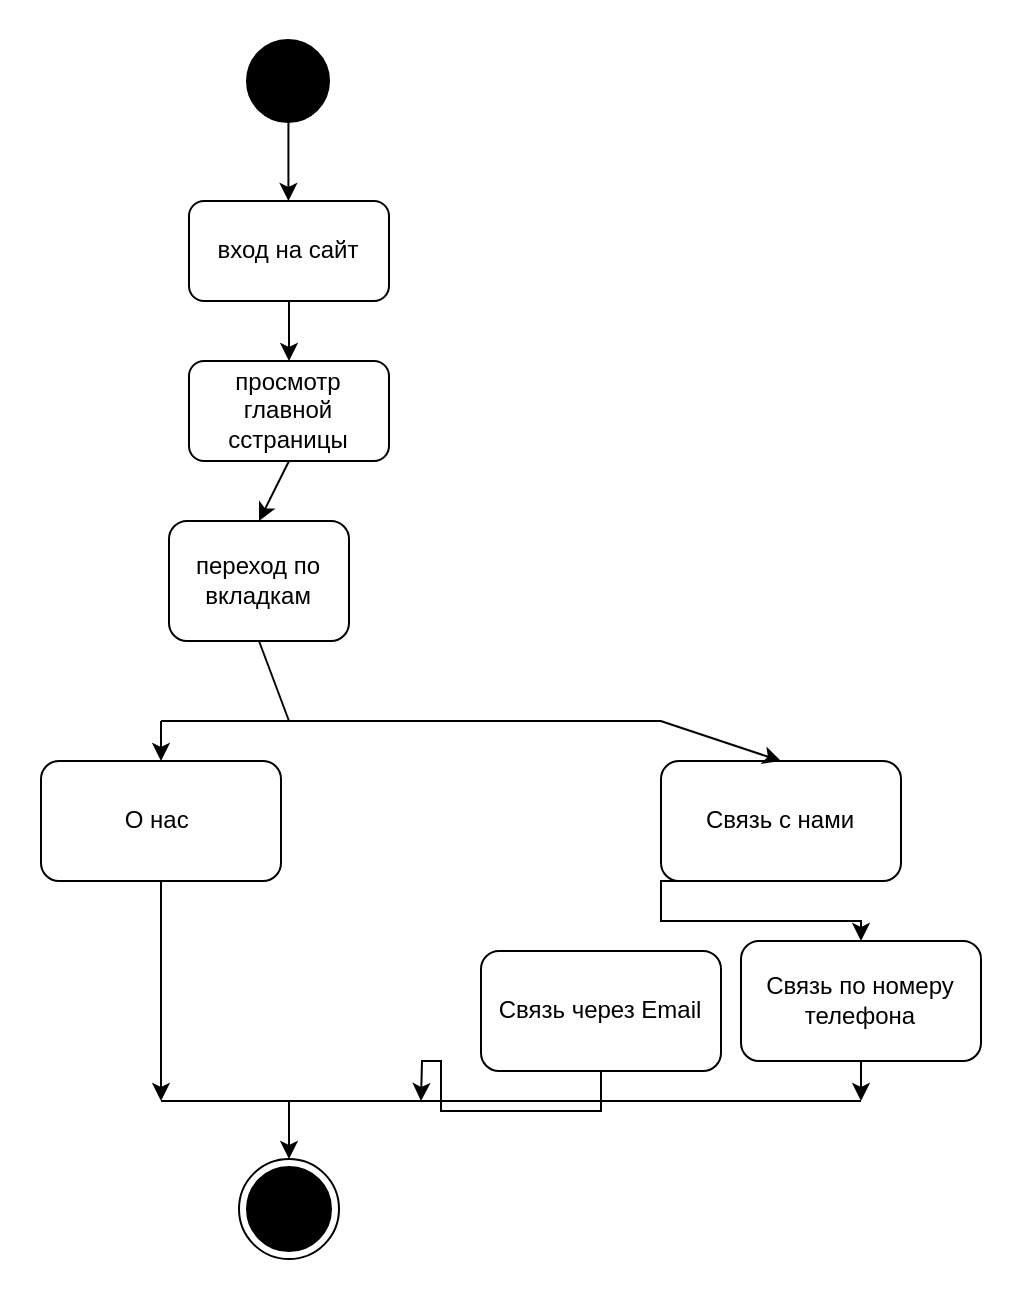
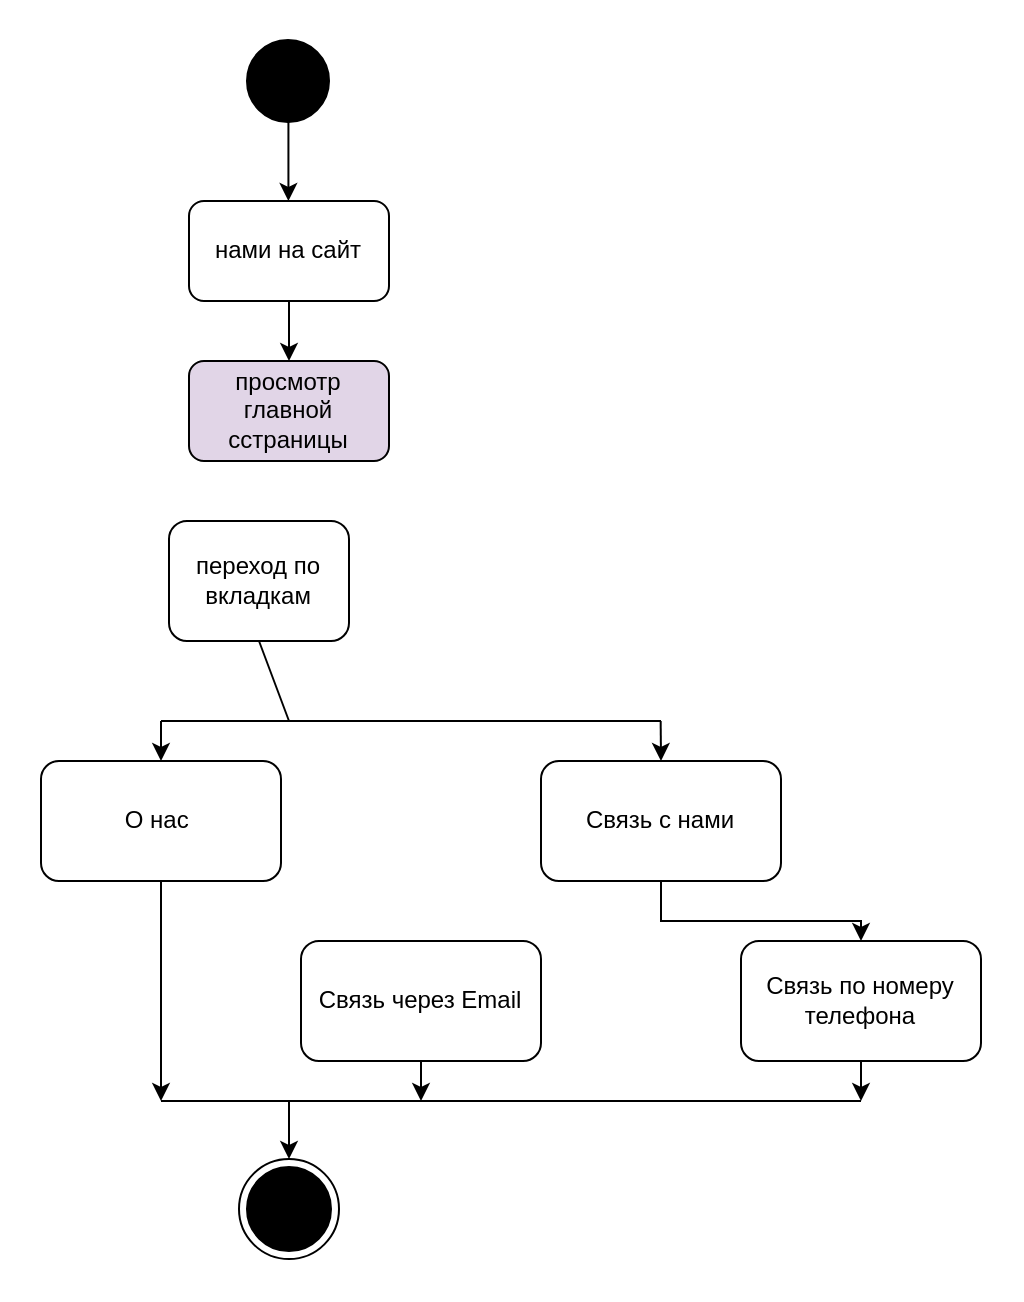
node "вход на сайт": label "вход на сайт" -> "нами на сайт"
node "просмотр главной сстраницы": fillcolor #ffffff -> #e1d5e7
edge "просмотр главной сстраницы" -> "переход по вкладкам": removed
node "Связь с нами": moved (781, 821) -> (661, 821)
node "Связь через Email": moved (601, 1011) -> (421, 1001)
